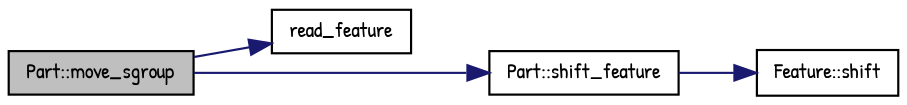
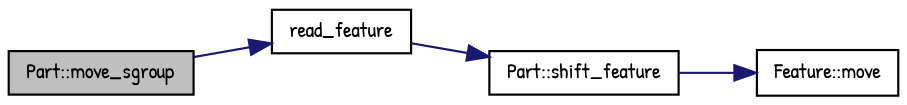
edge "Part::move_sgroup" -> "Part::shift_feature": now "read_feature" -> "Part::shift_feature"
node "Feature::shift": label "Feature::shift" -> "Feature::move"
